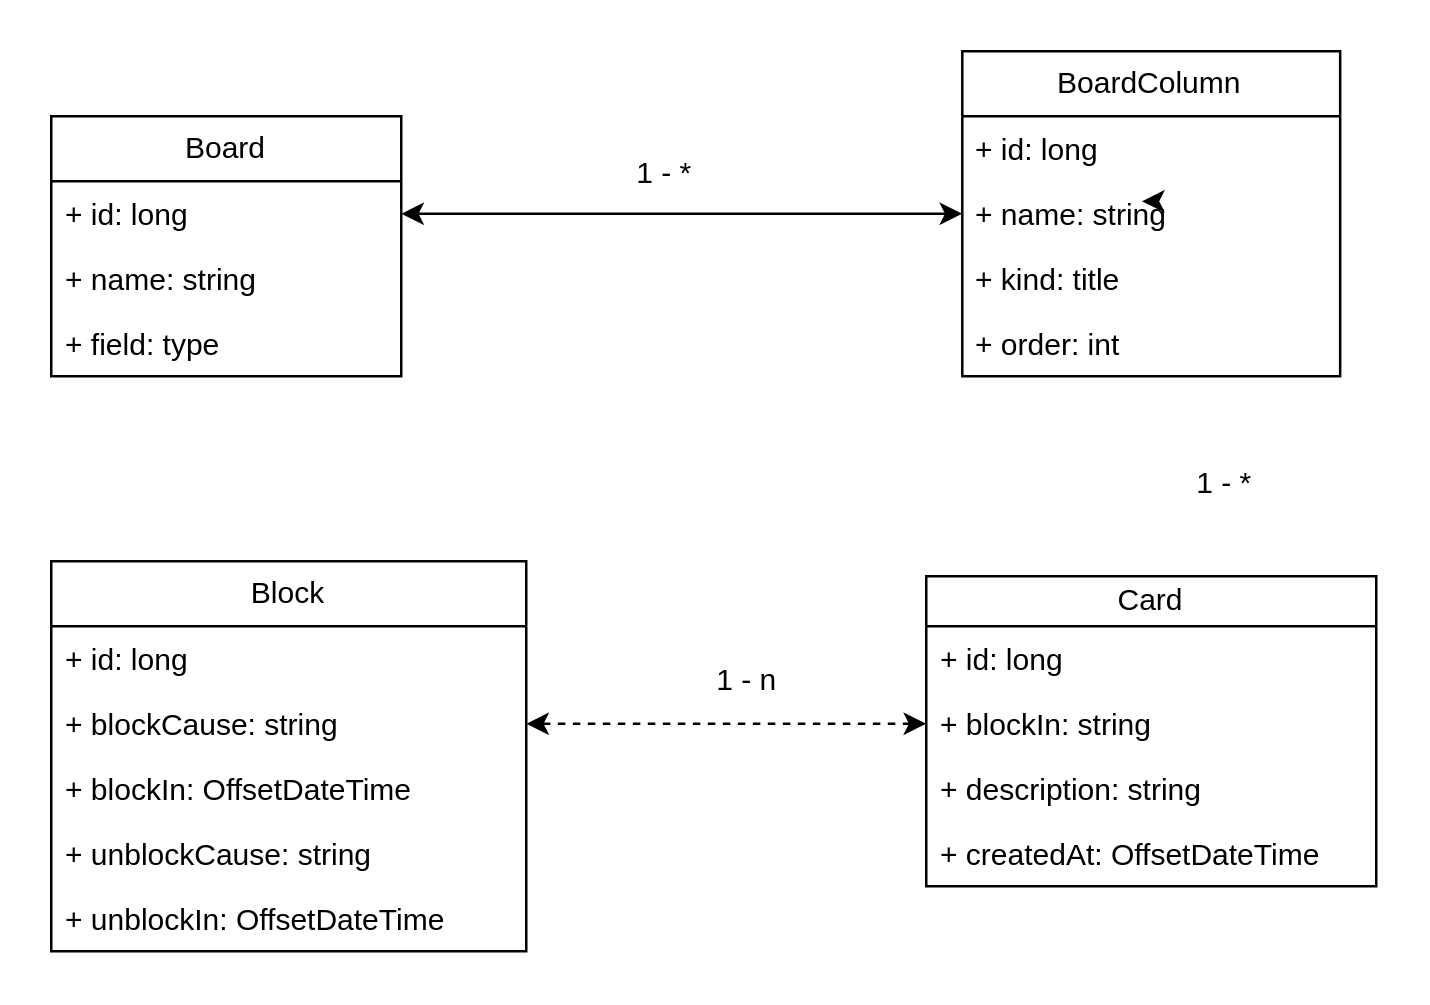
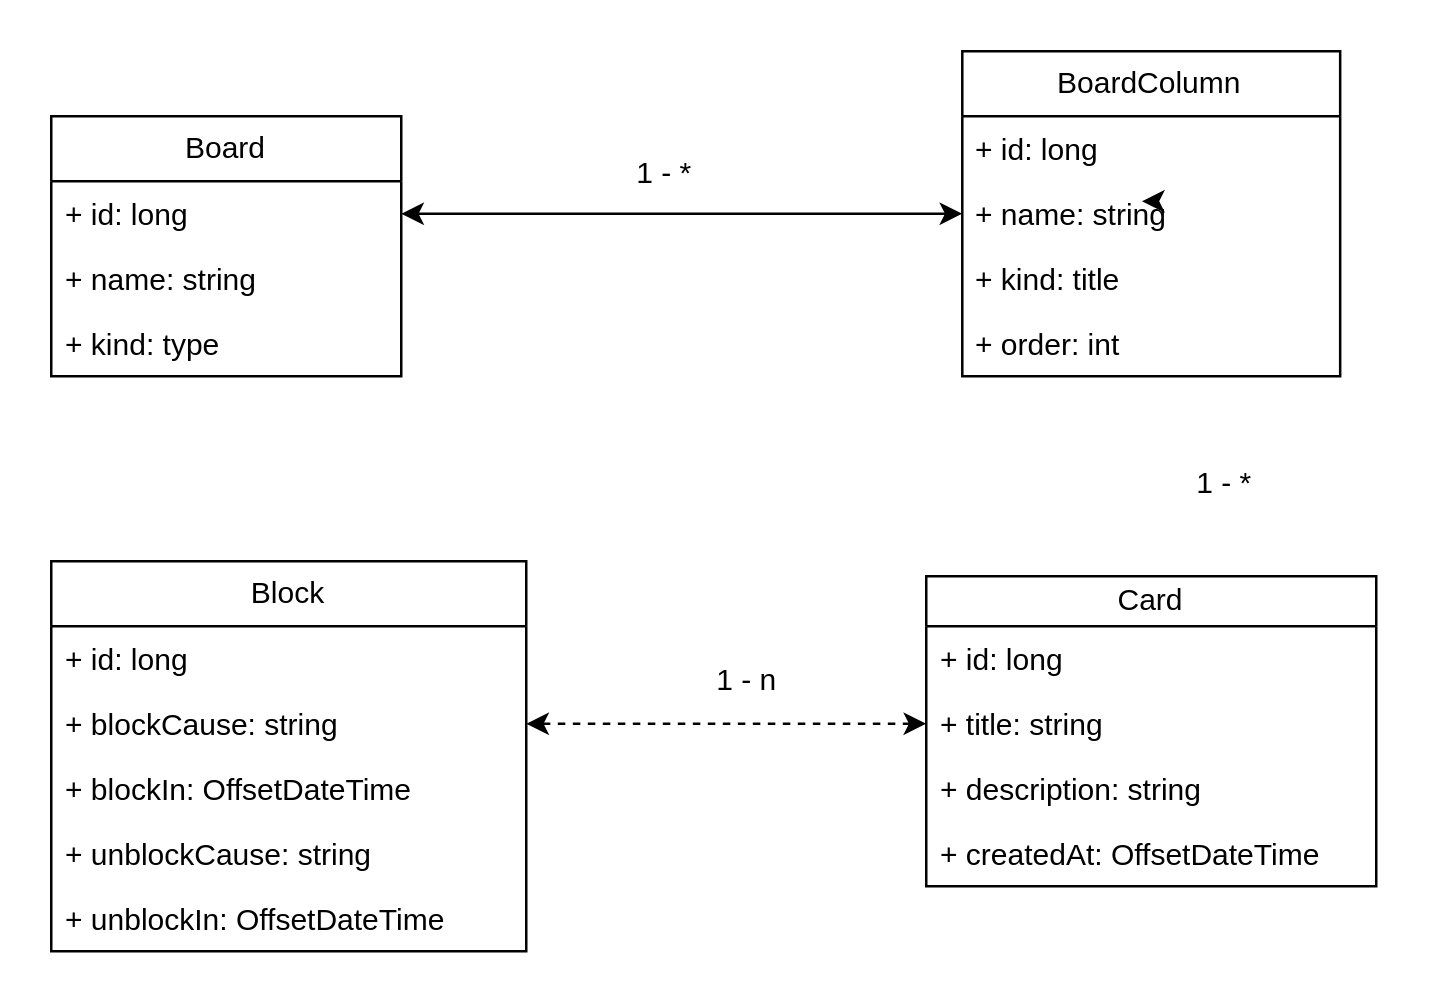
node "+ field: type": label "+ field: type" -> "+ kind: type"
node "+ blockIn: string": label "+ blockIn: string" -> "+ title: string"
